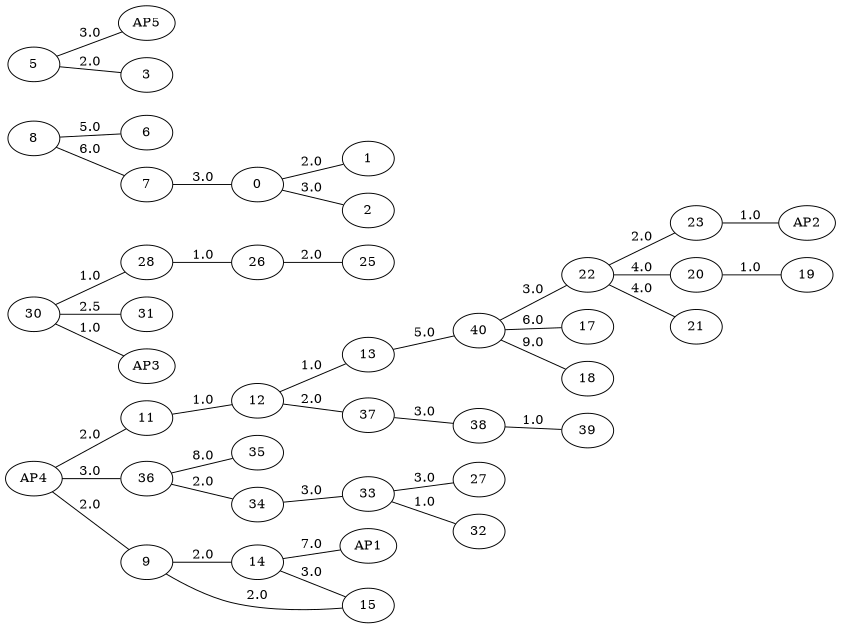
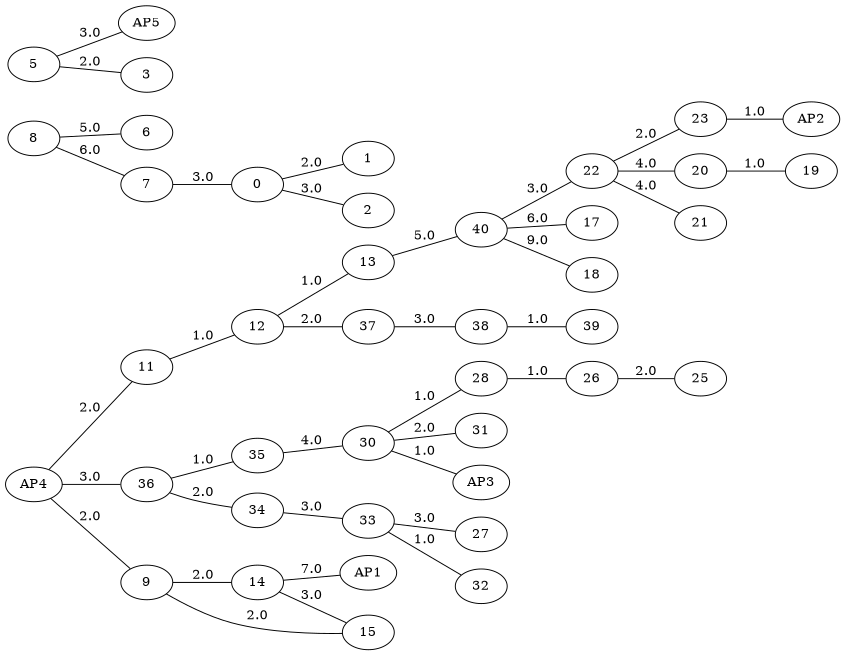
edge "30" -- "31": label "2.5" -> "2.0"
edge "30" -- "35": added, label "4.0"
edge "35" -- "36": label "8.0" -> "1.0"
